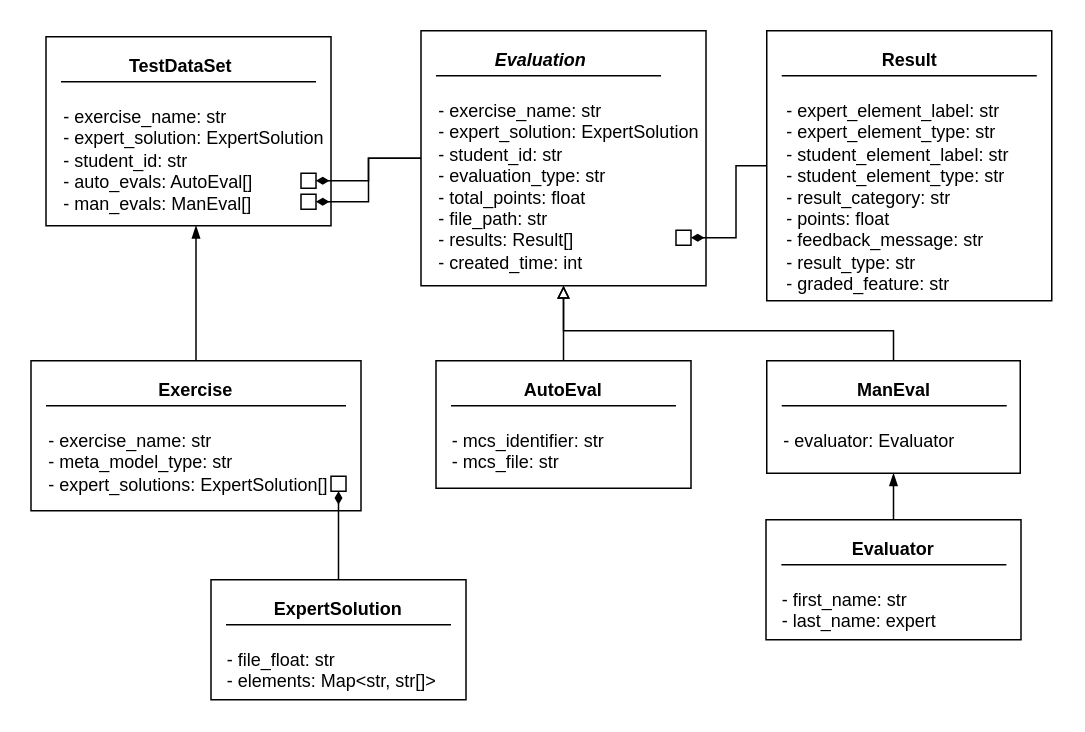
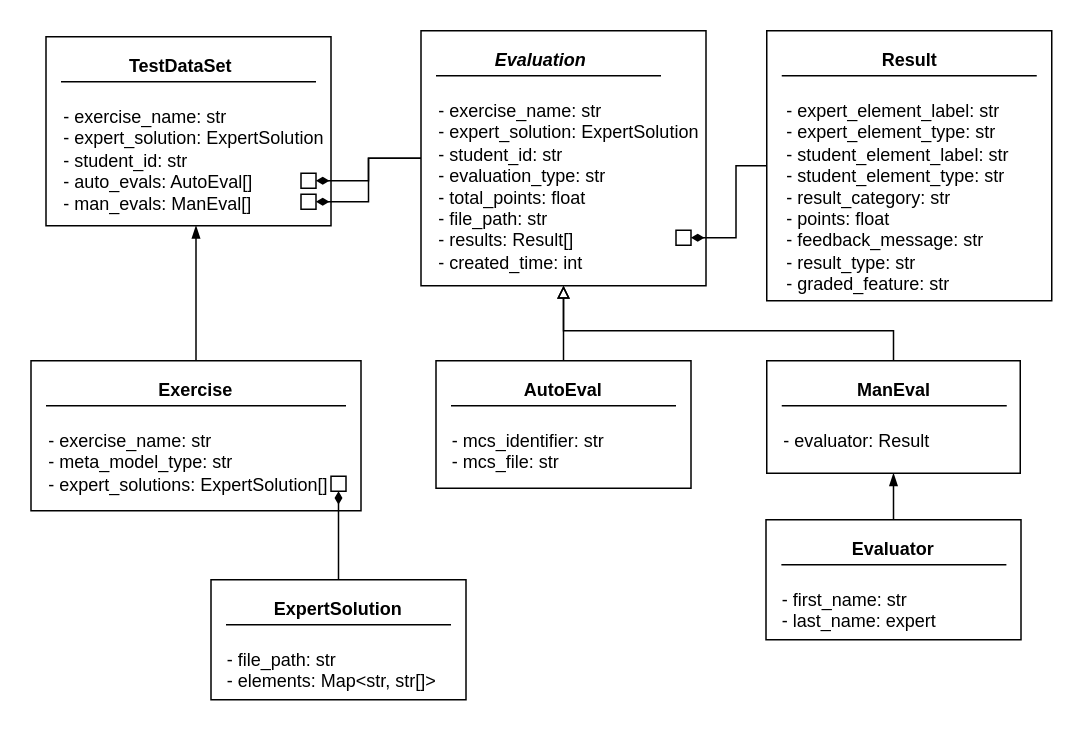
node "- evaluator: Evaluator": label "- evaluator: Evaluator" -> "- evaluator: Result"
node "- file_float: str - elements: Map<str, str[]>": label "- file_float: str - elements: Map<str, str[]>" -> "- file_path: str - elements: Map<str, str[]>"
